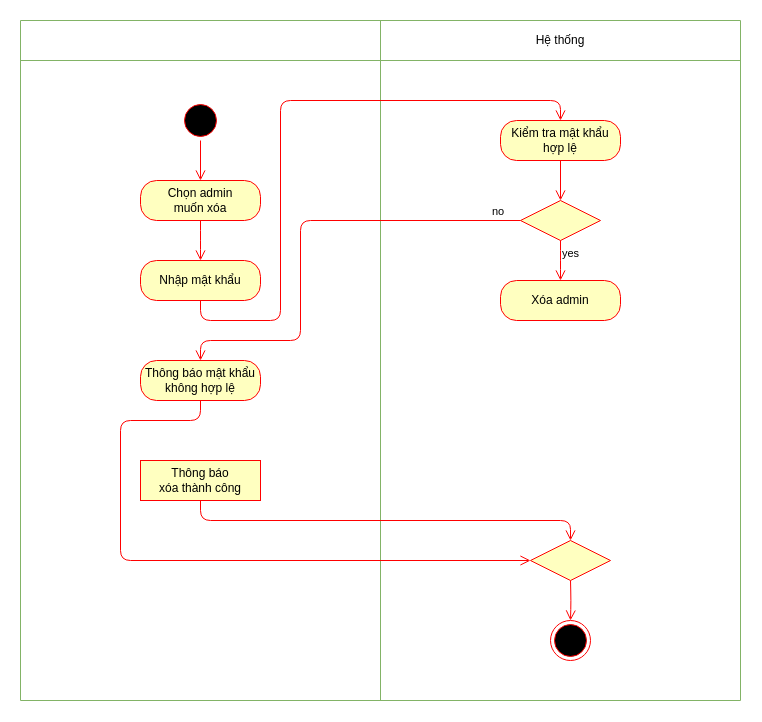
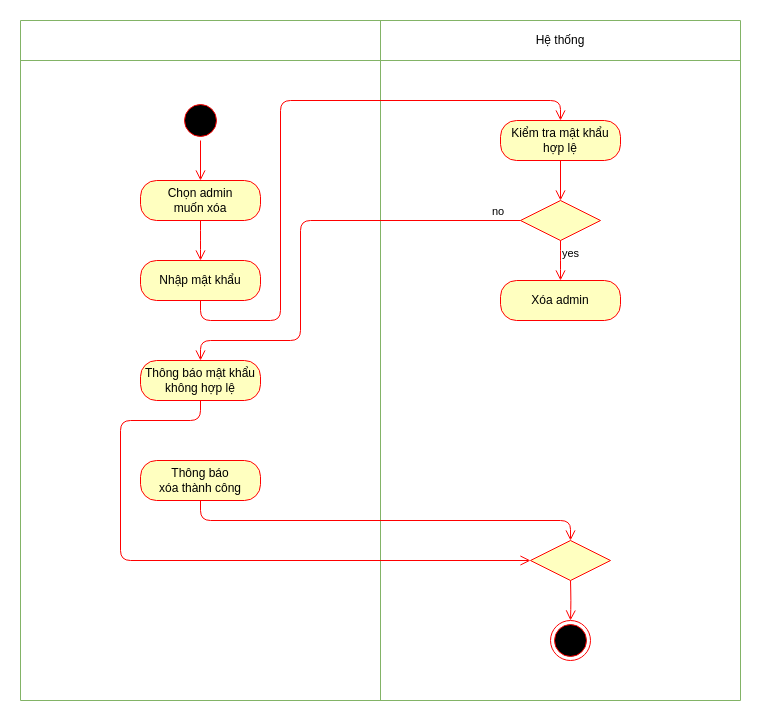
node "Thông báo xóa thành công": shape rectangle -> rounded rectangle
